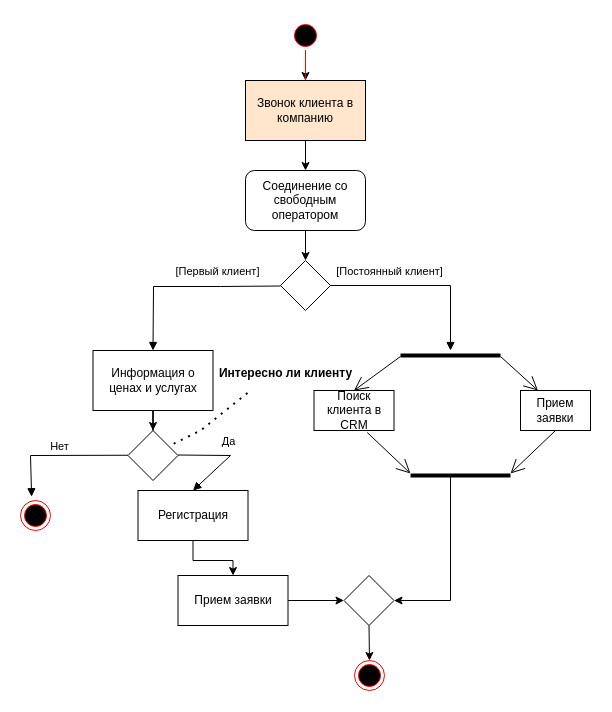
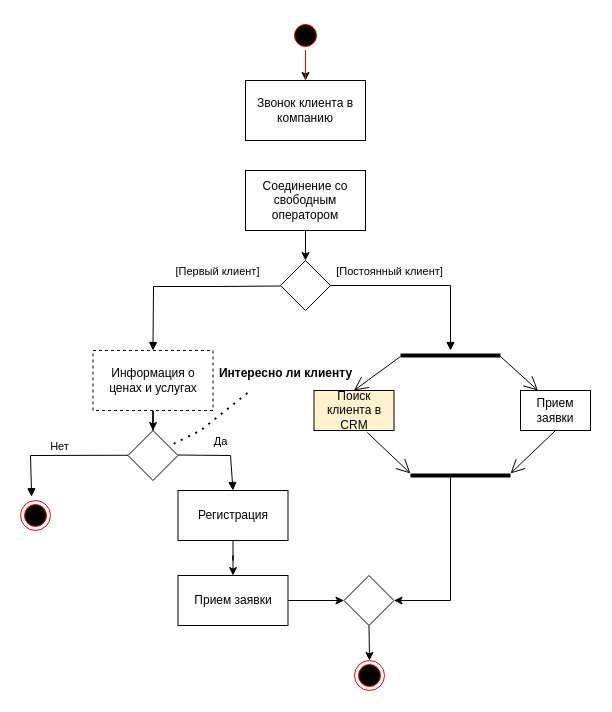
node "Звонок клиента в компанию": fillcolor #ffe6cc -> #ffffff
edge "Звонок клиента в компанию" -> "Соединение со свободным оператором": removed
node "Соединение со свободным оператором": shape rounded rectangle -> rectangle
node "Информация о ценах и услугах": style solid -> dashed
node "Поиск клиента в CRM": fillcolor #ffffff -> #fff2cc
node "Регистрация": moved (193, 516) -> (233, 516)
